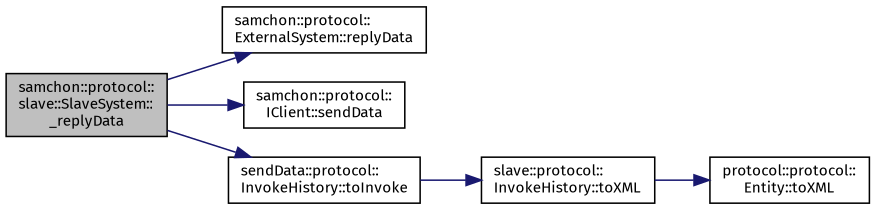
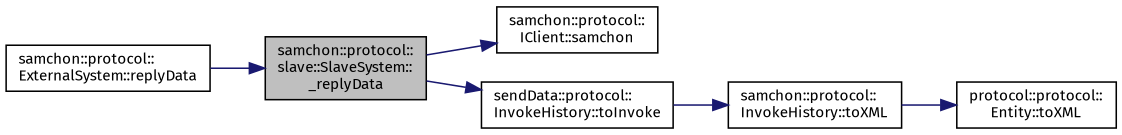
edge "samchon::protocol:: slave::SlaveSystem:: _replyData" -> "samchon::protocol:: ExternalSystem::replyData": reversed
node "samchon::protocol:: IClient::sendData": label "samchon::protocol:: IClient::sendData" -> "samchon::protocol:: IClient::samchon"
node "slave::protocol:: InvokeHistory::toXML": label "slave::protocol:: InvokeHistory::toXML" -> "samchon::protocol:: InvokeHistory::toXML"
